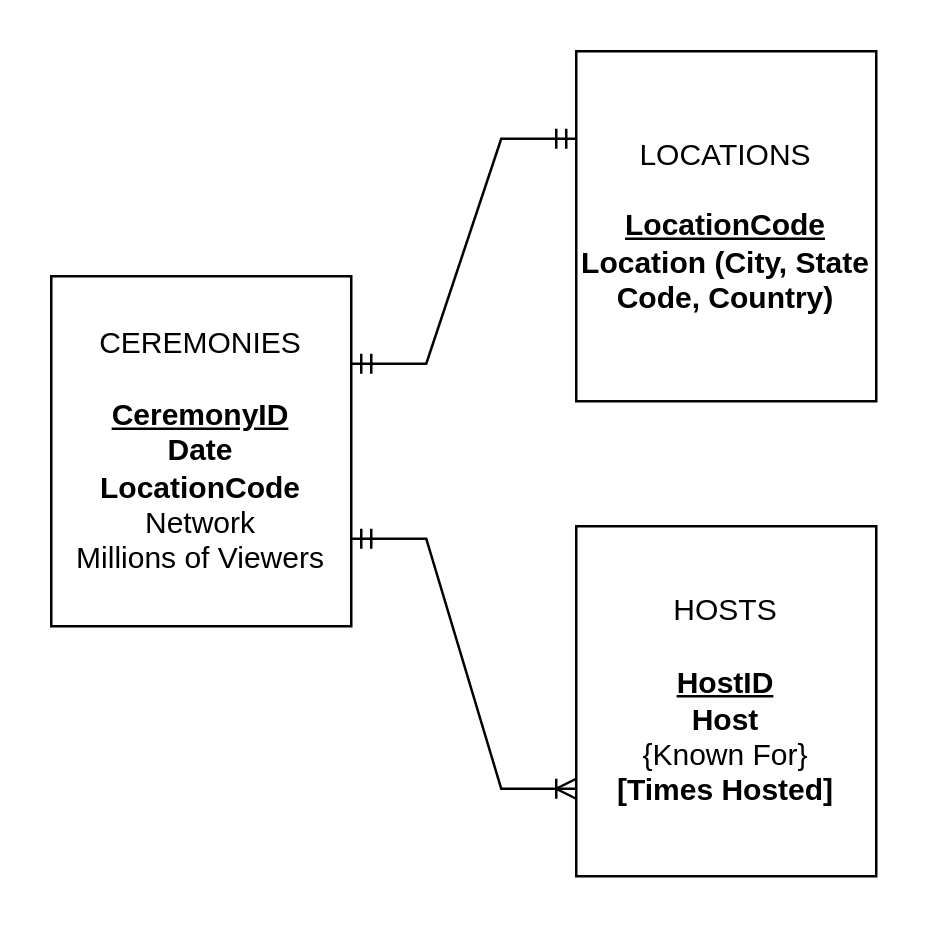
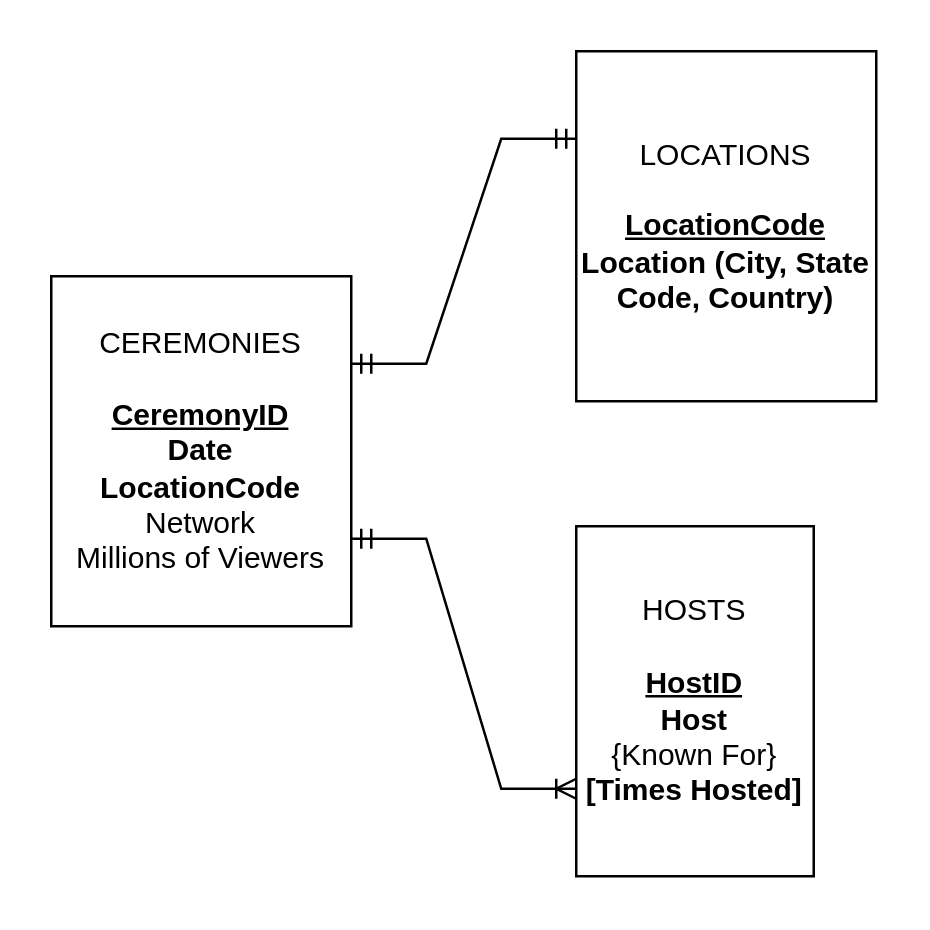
node "HOSTS HostID Host {Known For} [Times Hosted]": size 300x350 -> 238x350
